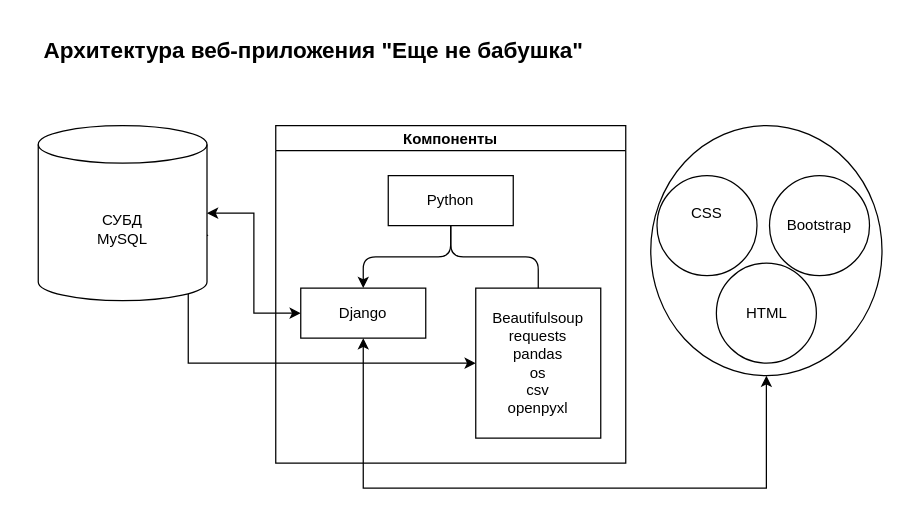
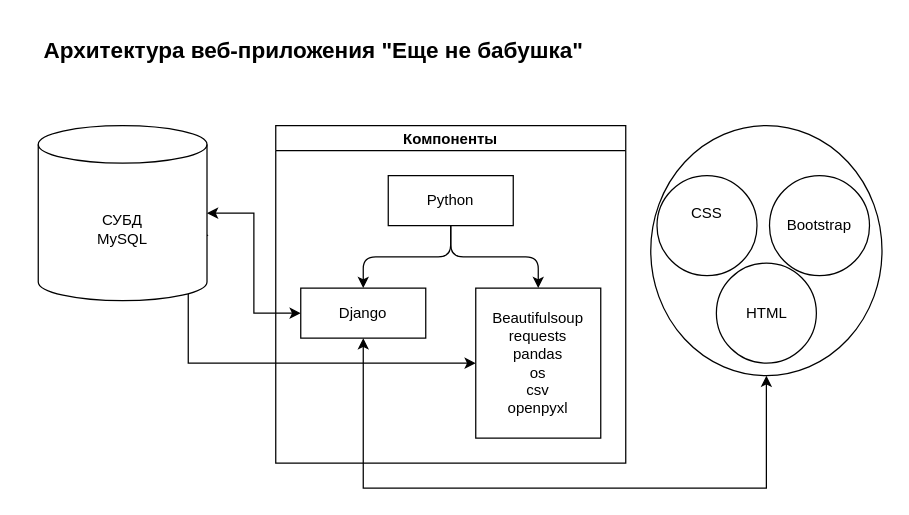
edge "Python" -- "Beautifulsoup requests pandas os csv openpyxl": arrowhead none -> classic
